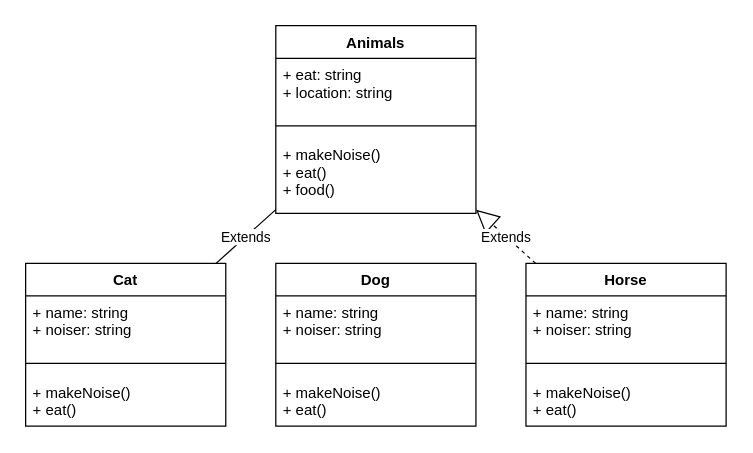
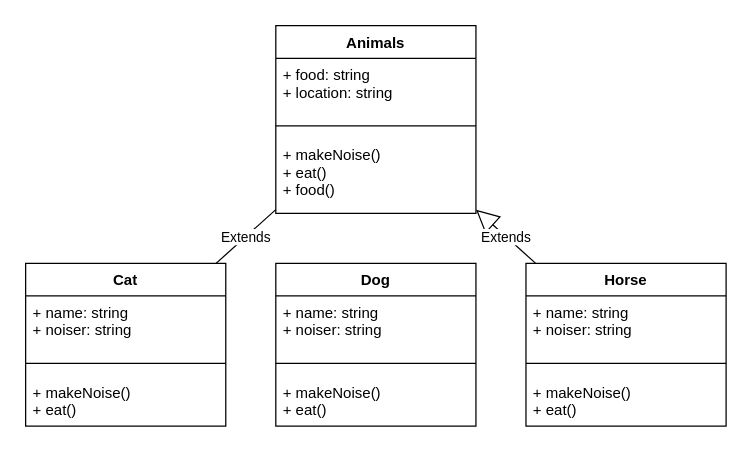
node "+ eat: string + location: string": label "+ eat: string + location: string" -> "+ food: string + location: string"
edge "Horse" -> "Animals": style dashed -> solid
